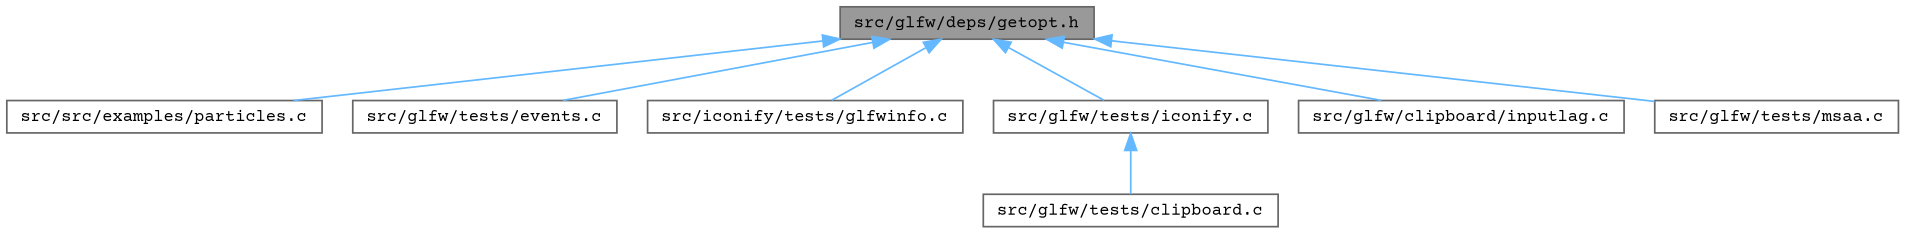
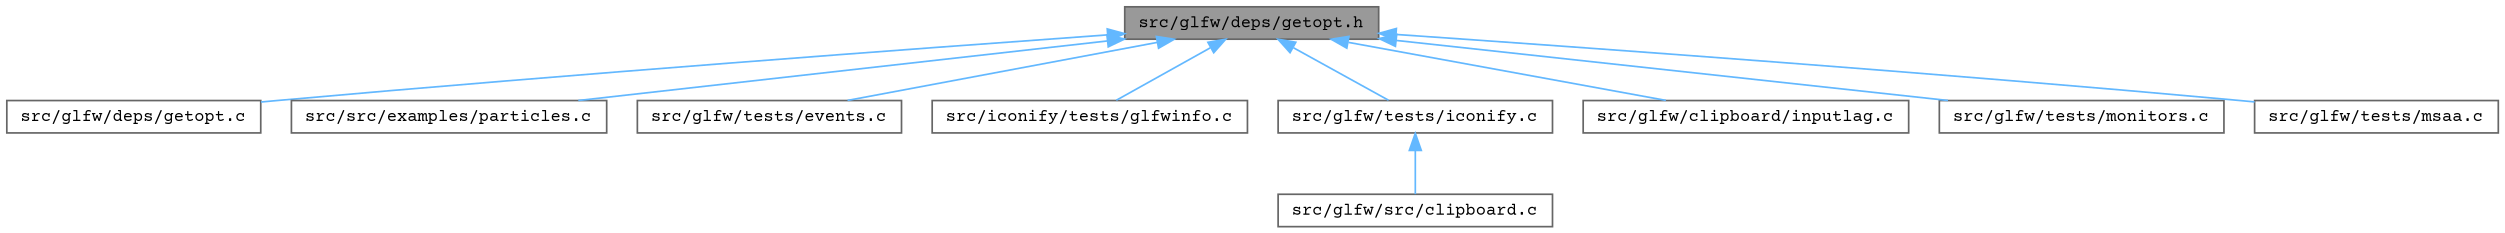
node "src/glfw/deps/getopt.c": added
node "src/glfw/tests/monitors.c": added
node "src/glfw/tests/clipboard.c": label "src/glfw/tests/clipboard.c" -> "src/glfw/src/clipboard.c"
